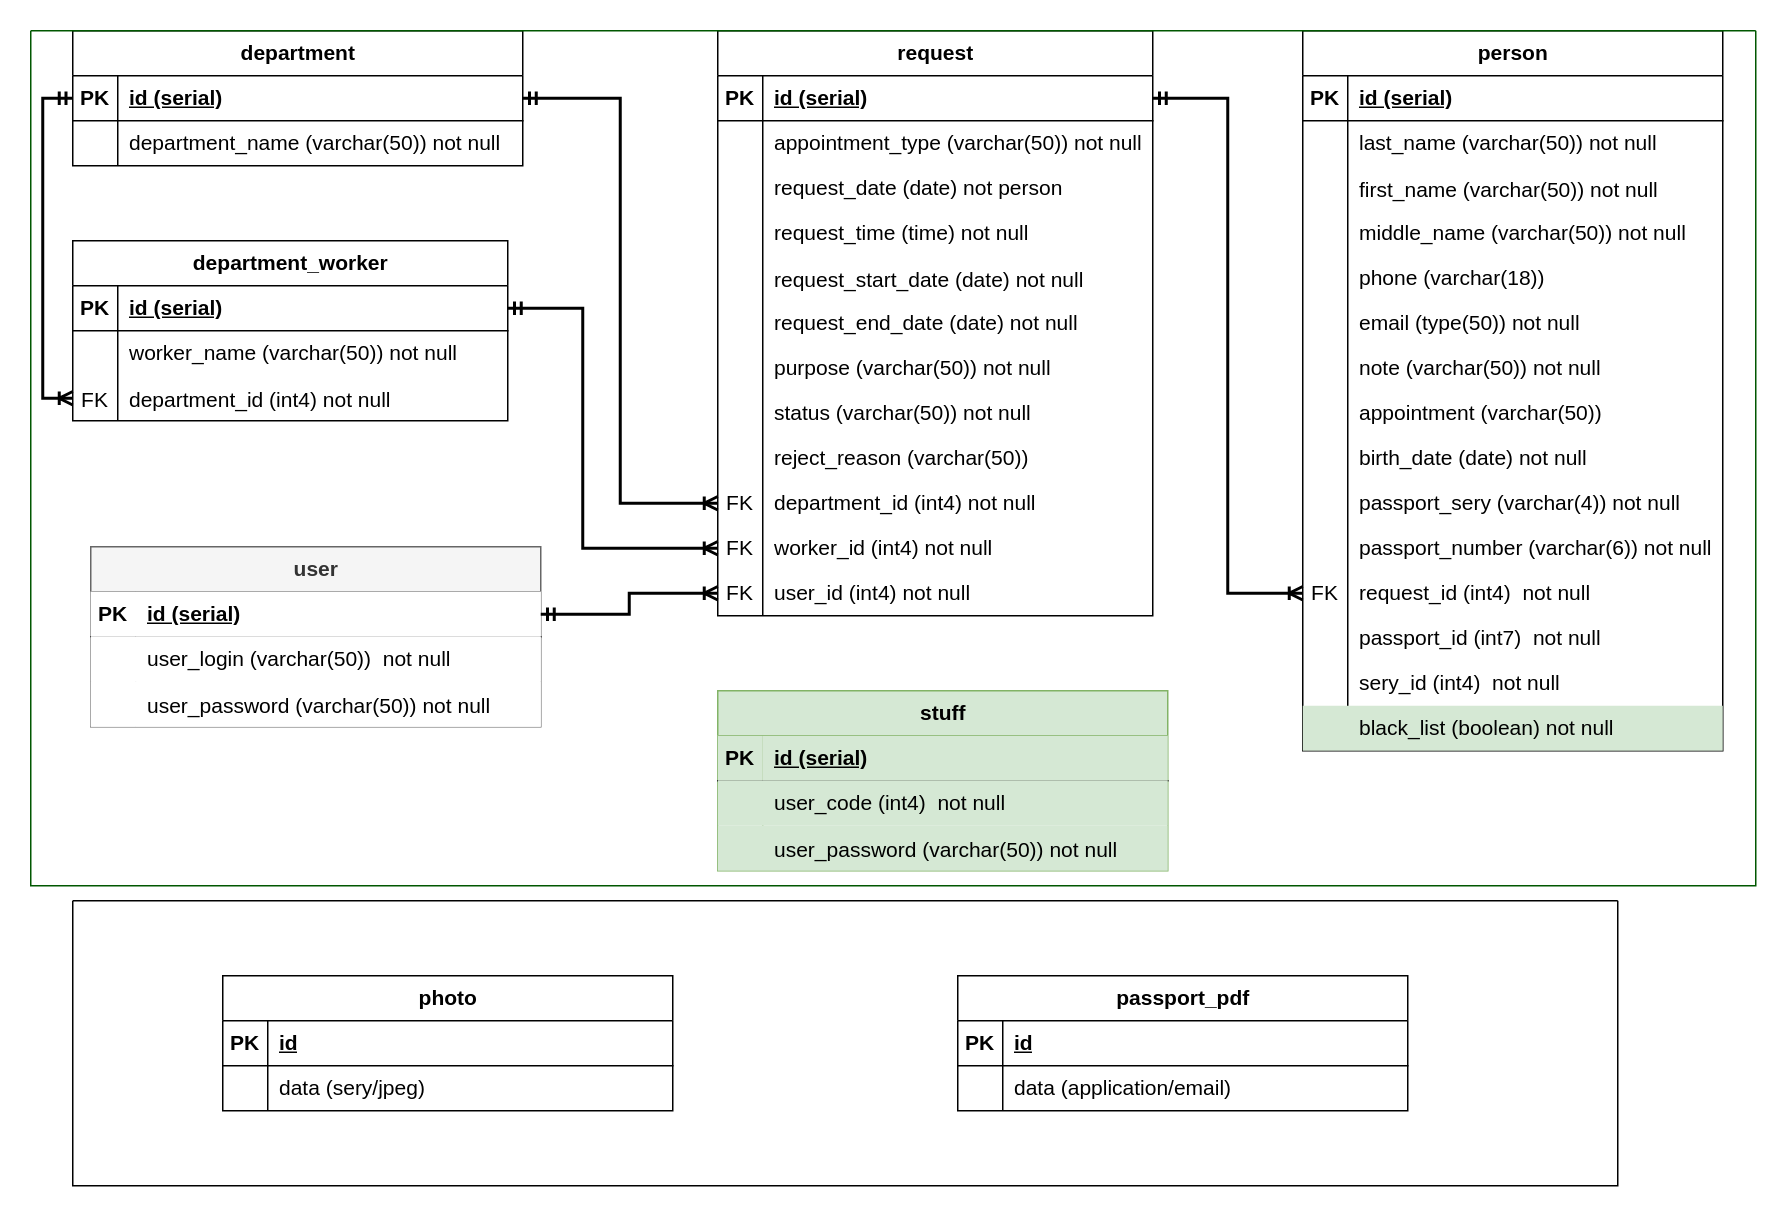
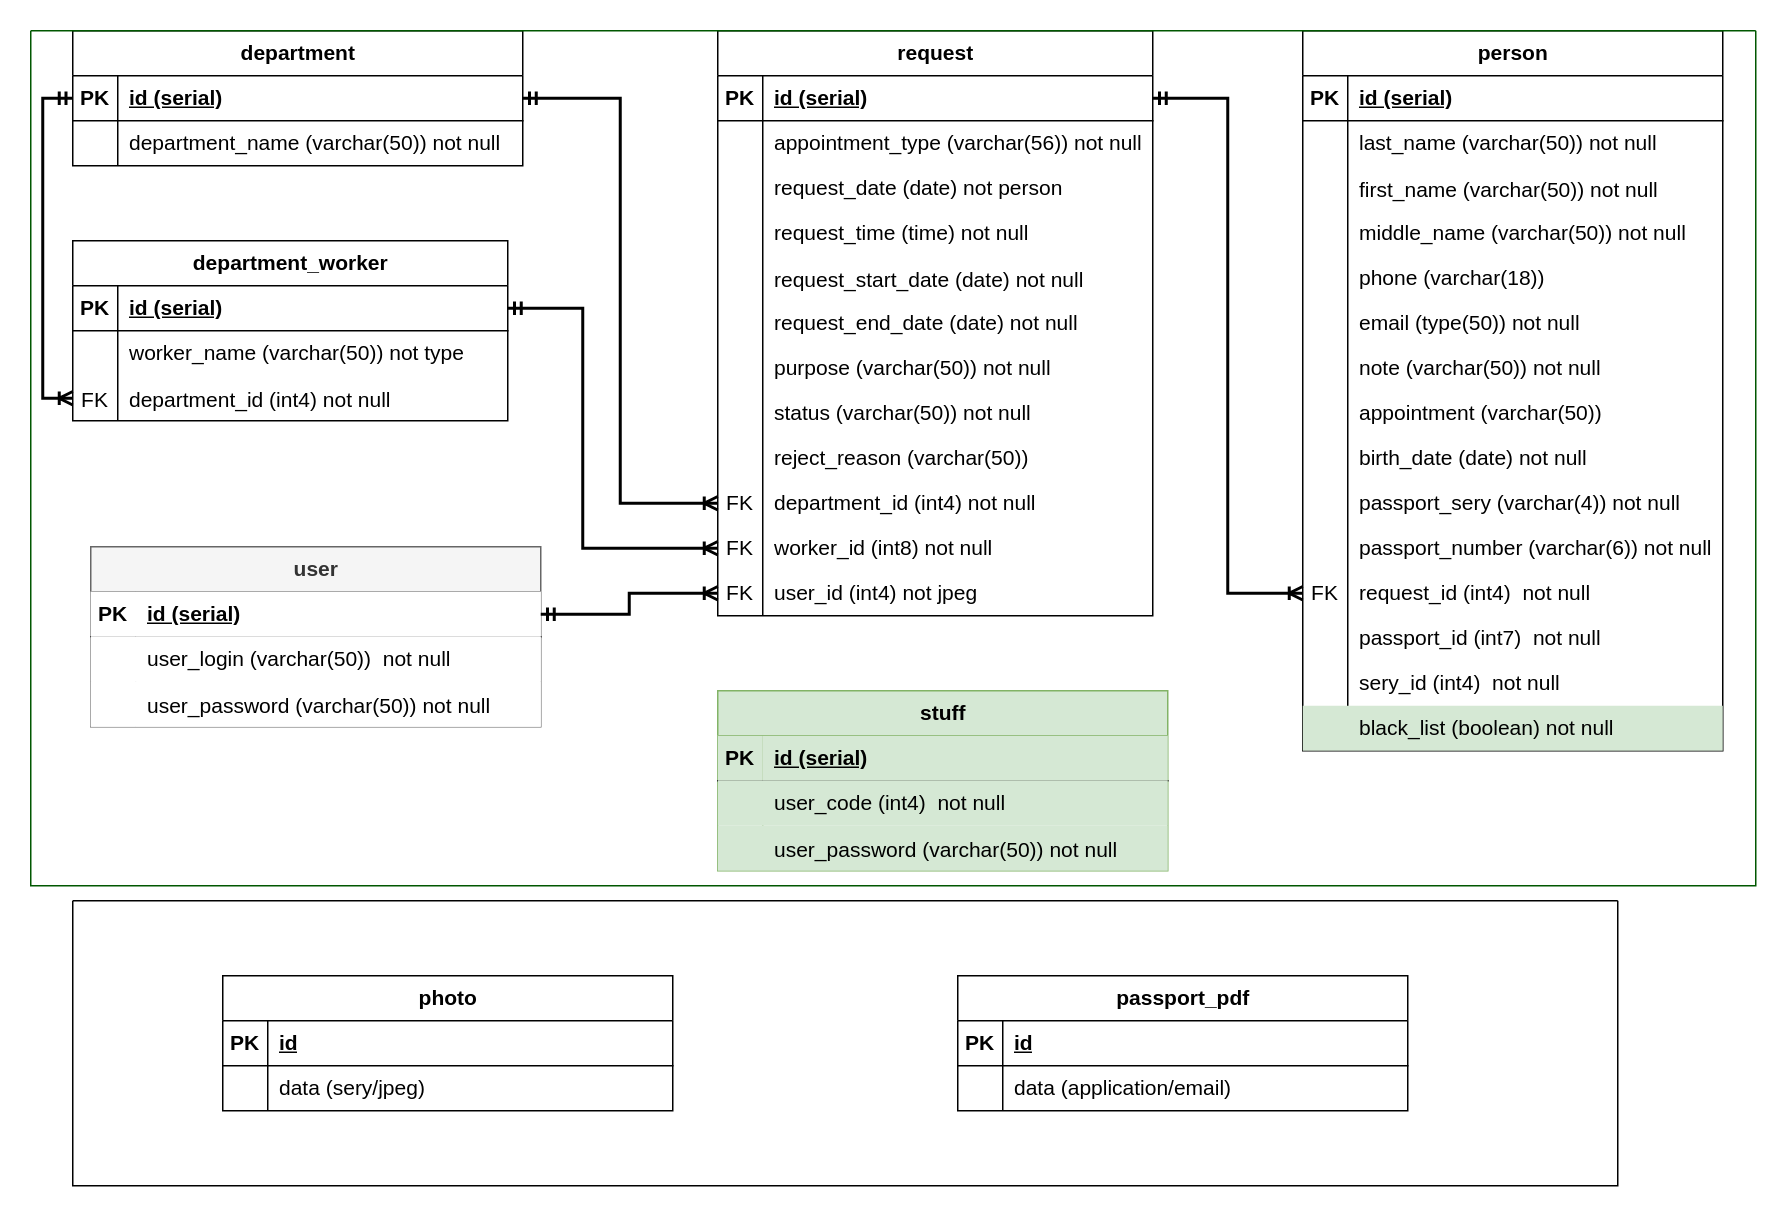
node "appointment_type (varchar(50)) not null": label "appointment_type (varchar(50)) not null" -> "appointment_type (varchar(56)) not null"
node "worker_name (varchar(50)) not null": label "worker_name (varchar(50)) not null" -> "worker_name (varchar(50)) not type"
node "worker_id (int4) not null": label "worker_id (int4) not null" -> "worker_id (int8) not null"
node "user_id (int4) not null": label "user_id (int4) not null" -> "user_id (int4) not jpeg"
